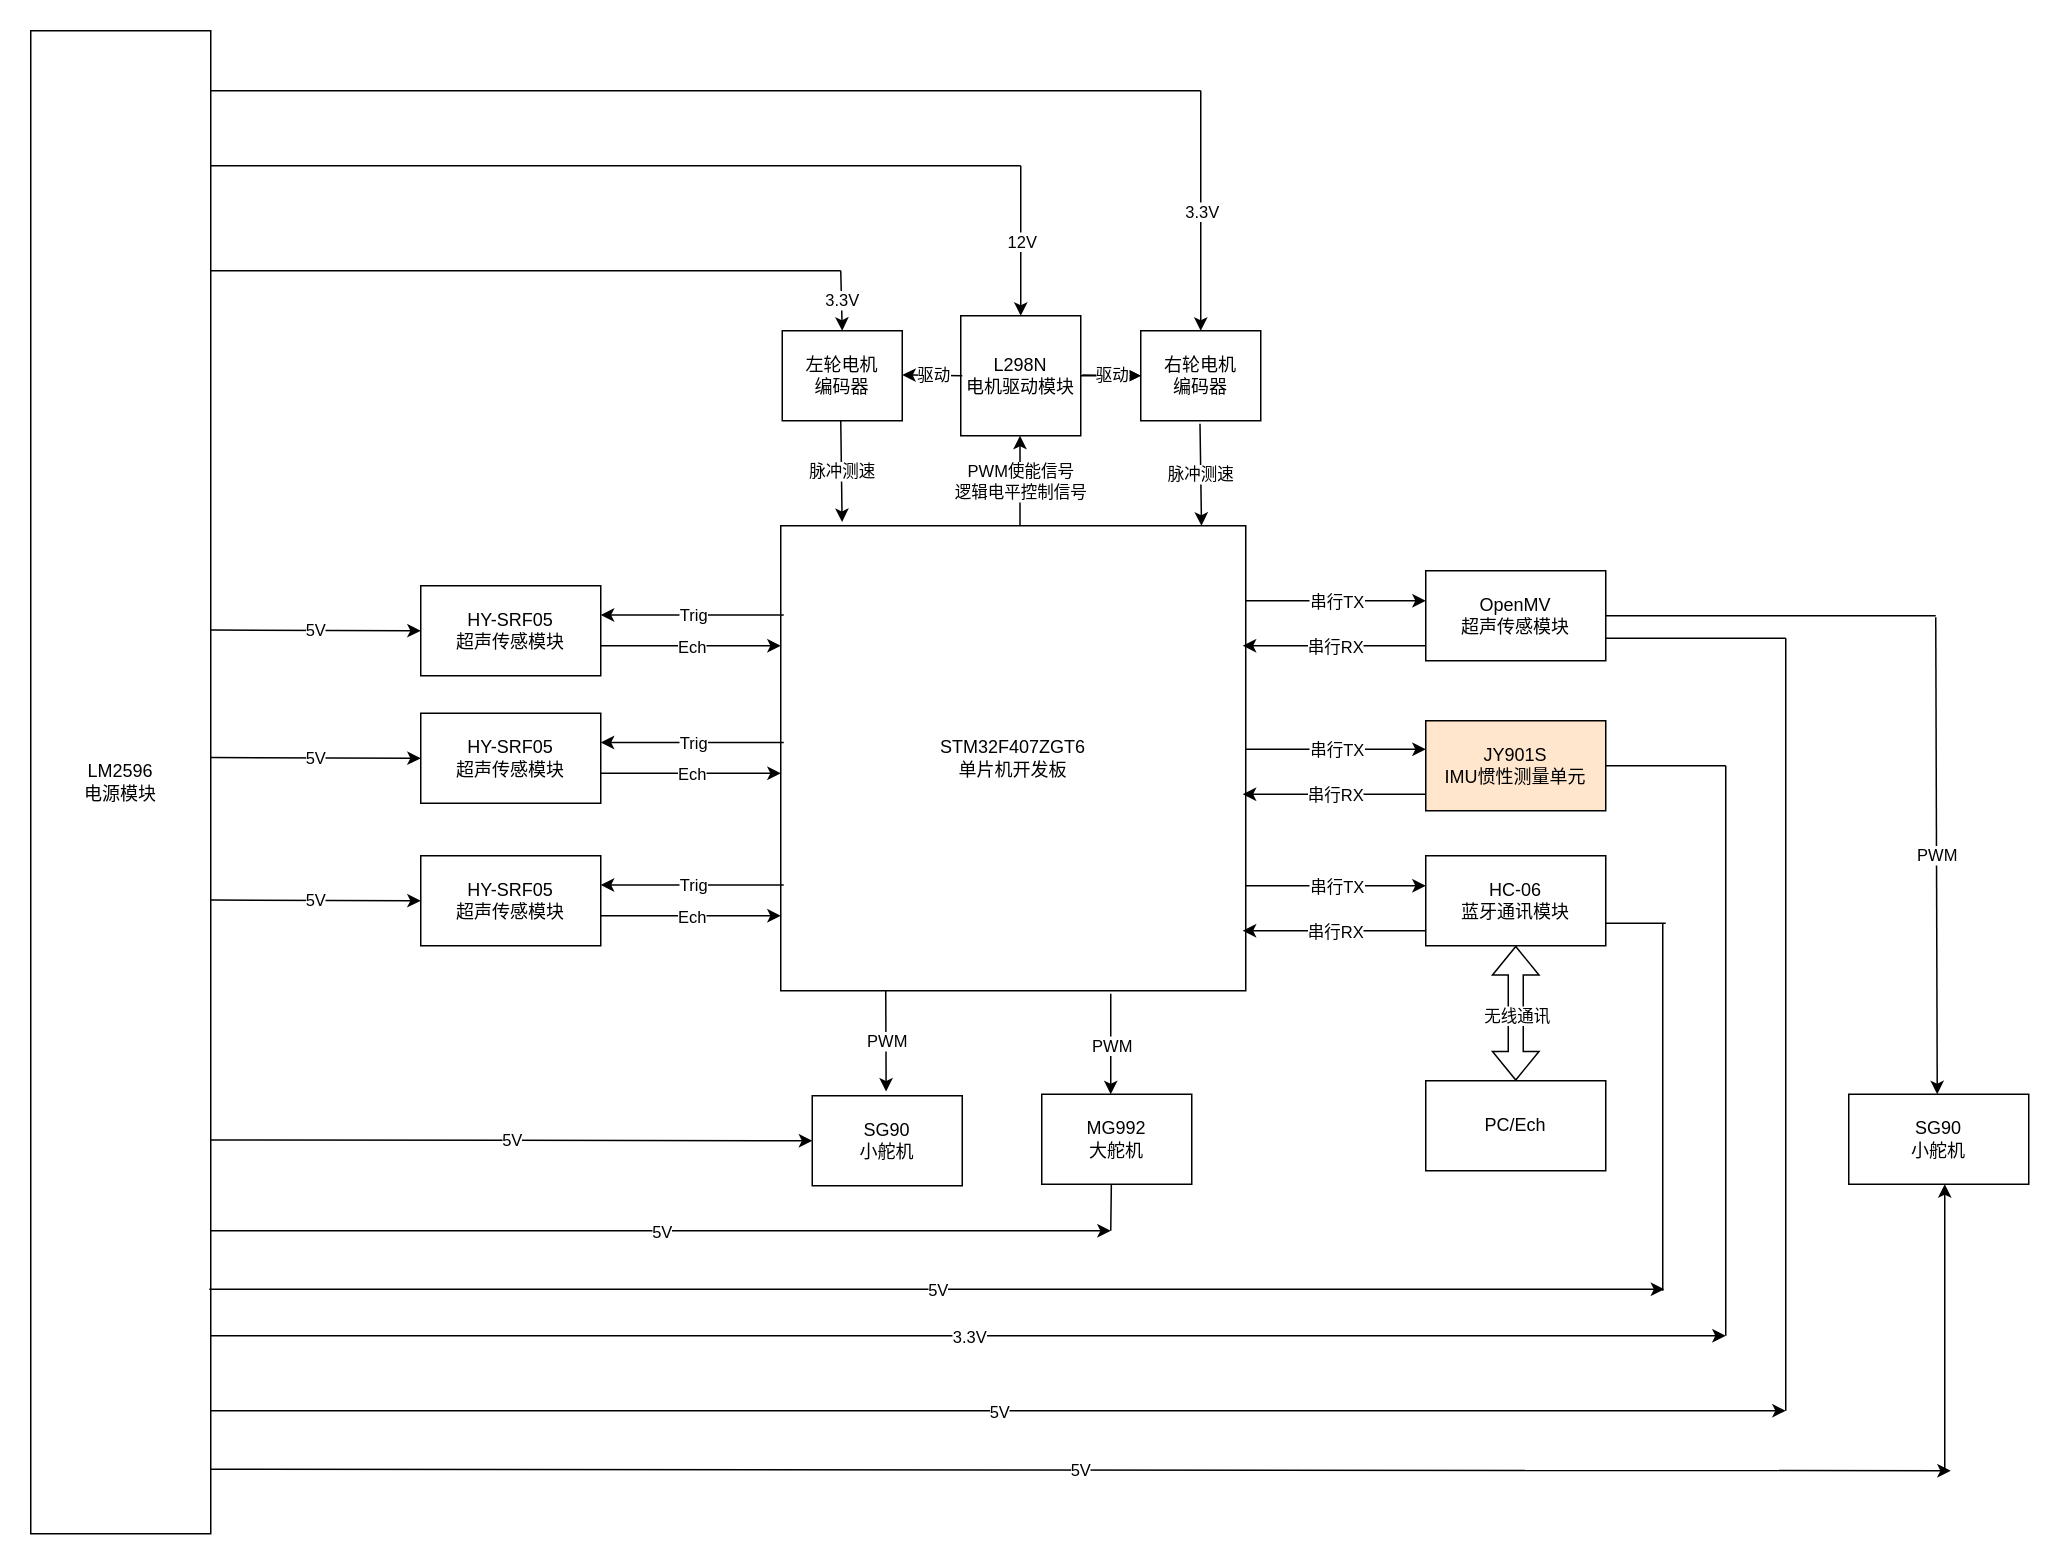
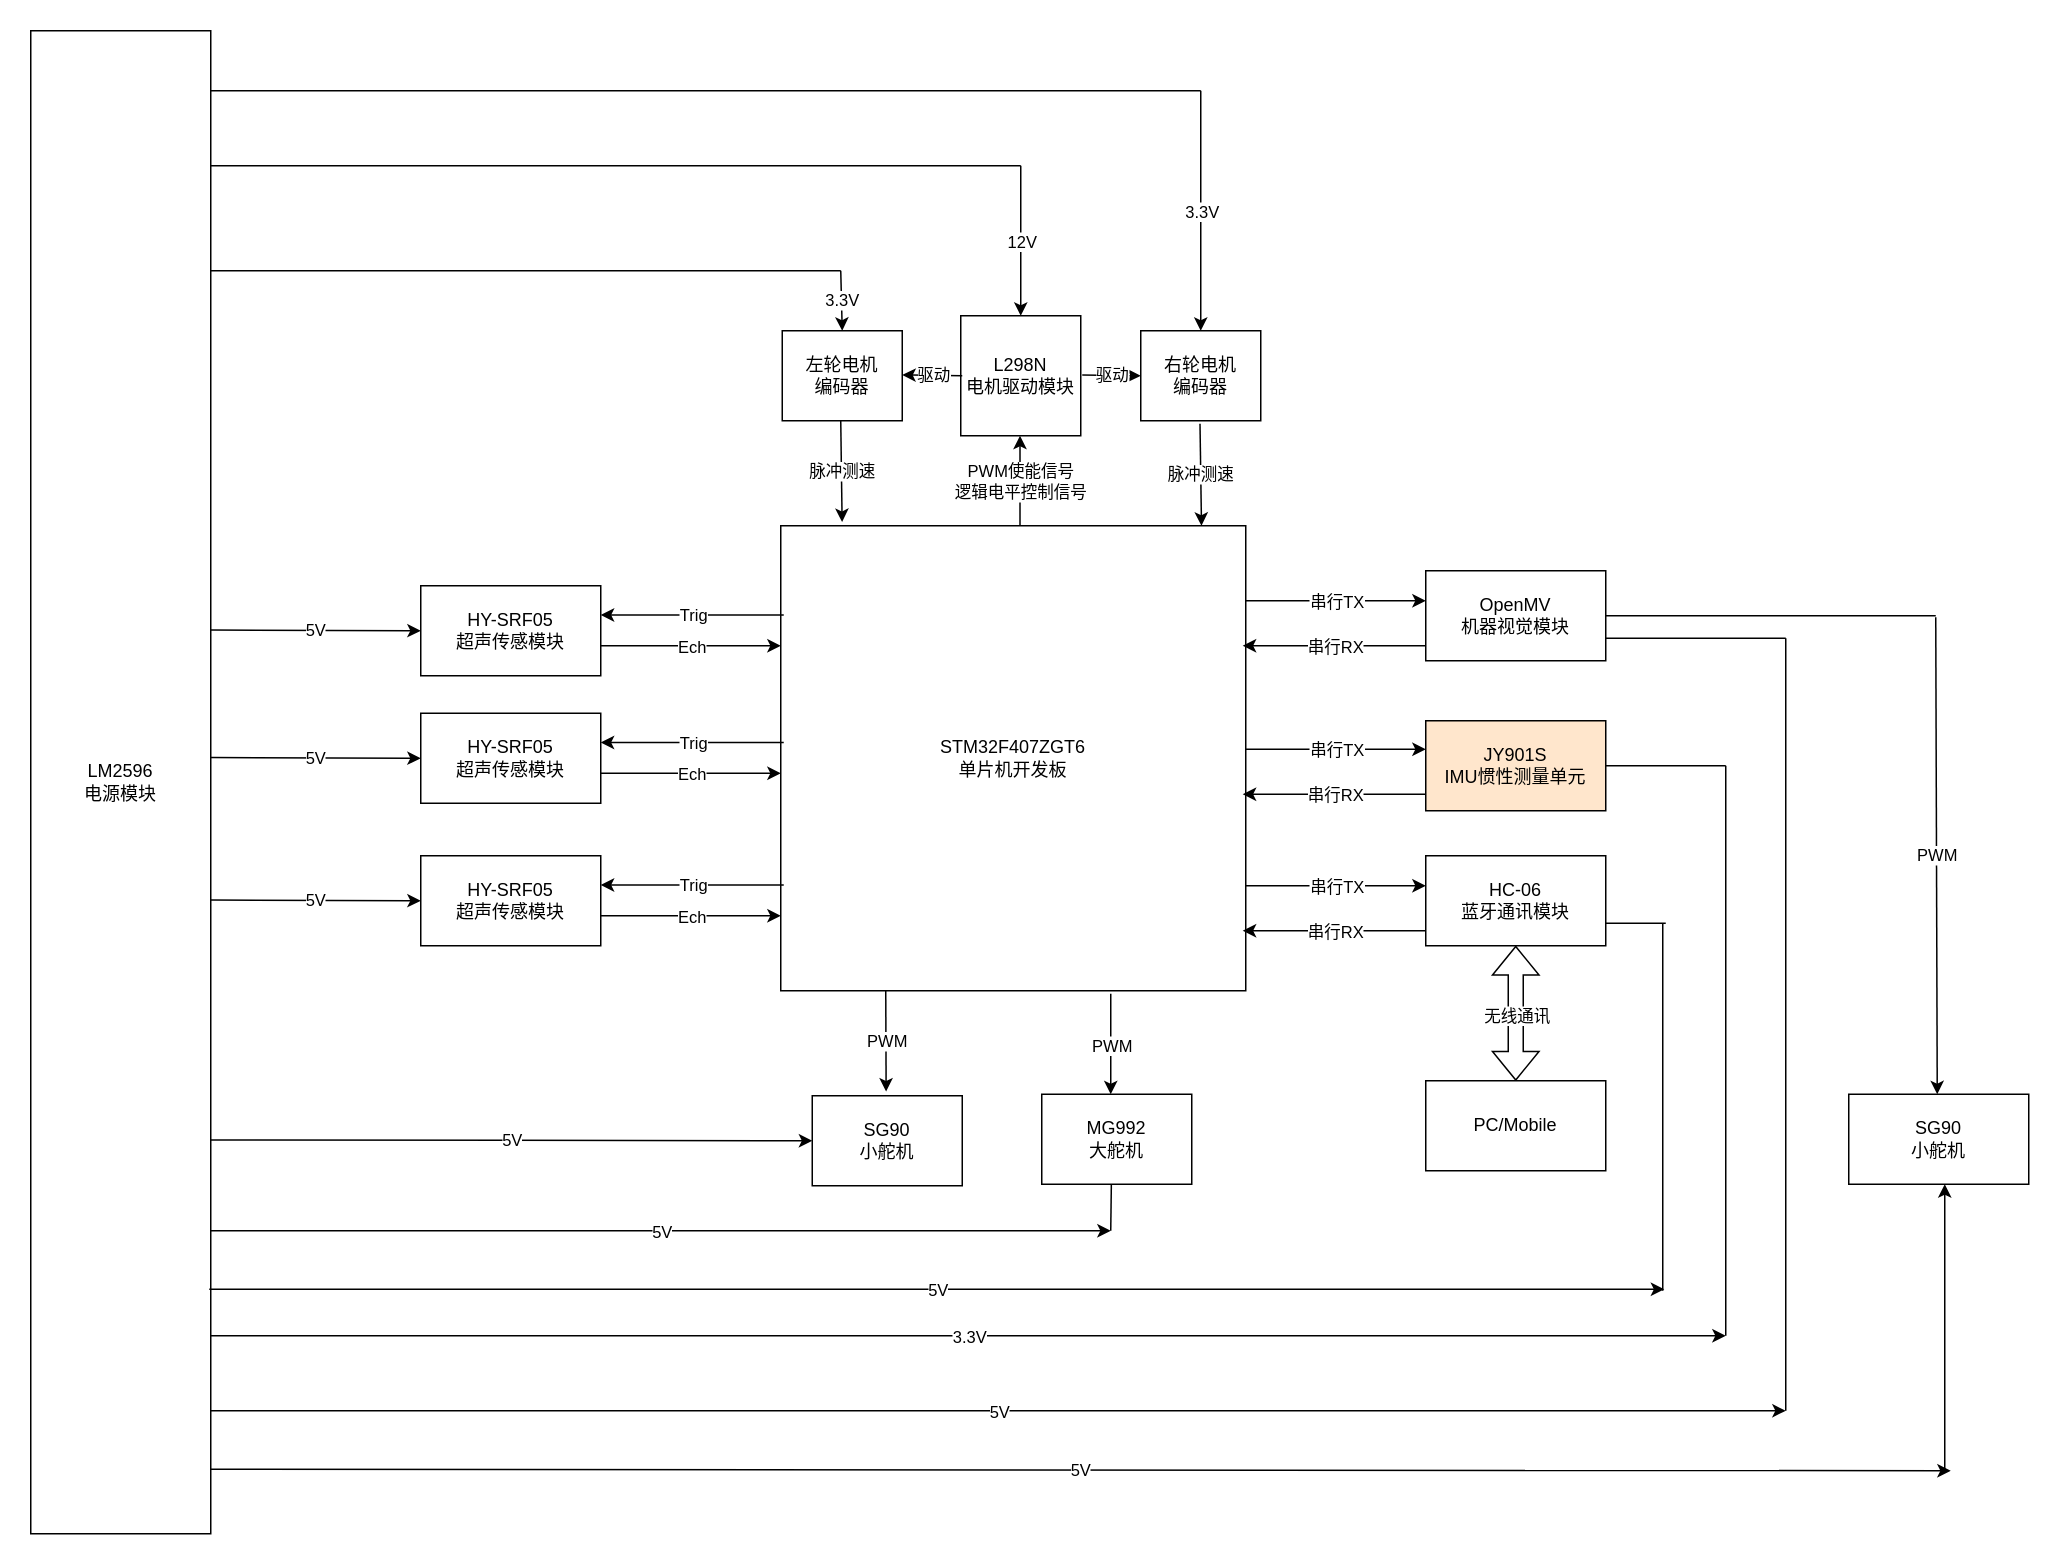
edge "L298N 电机驱动模块" -> "右轮电机 编码器": removed
node "OpenMV 超声传感模块": label "OpenMV 超声传感模块" -> "OpenMV 机器视觉模块"
node "PC/Ech": label "PC/Ech" -> "PC/Mobile"
